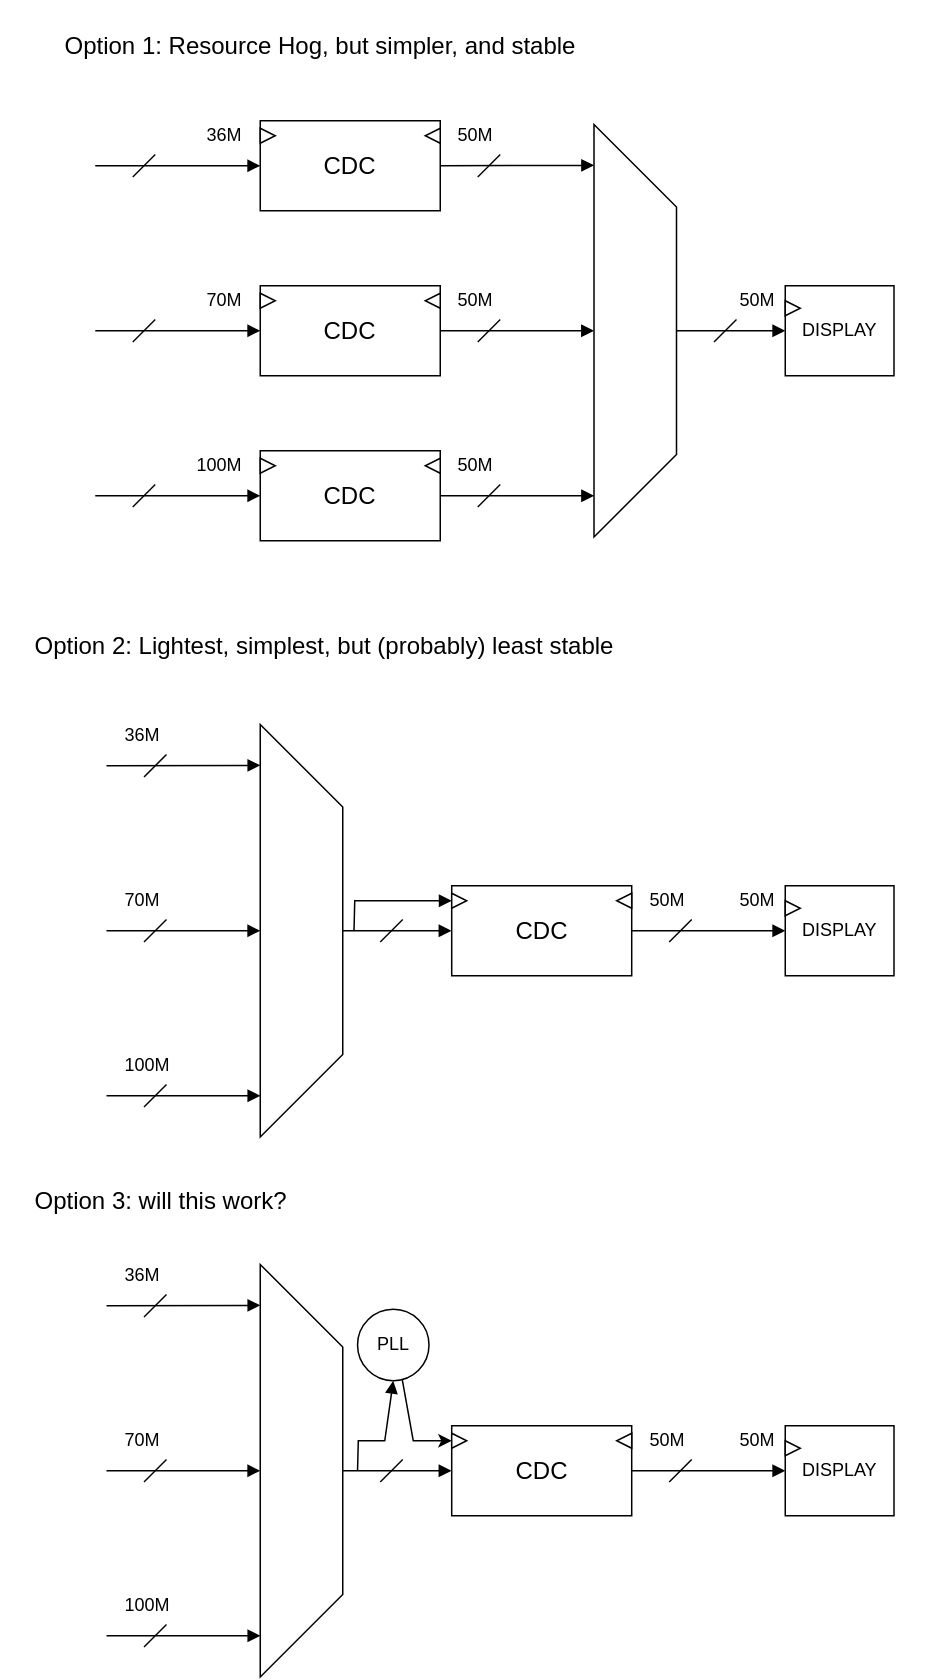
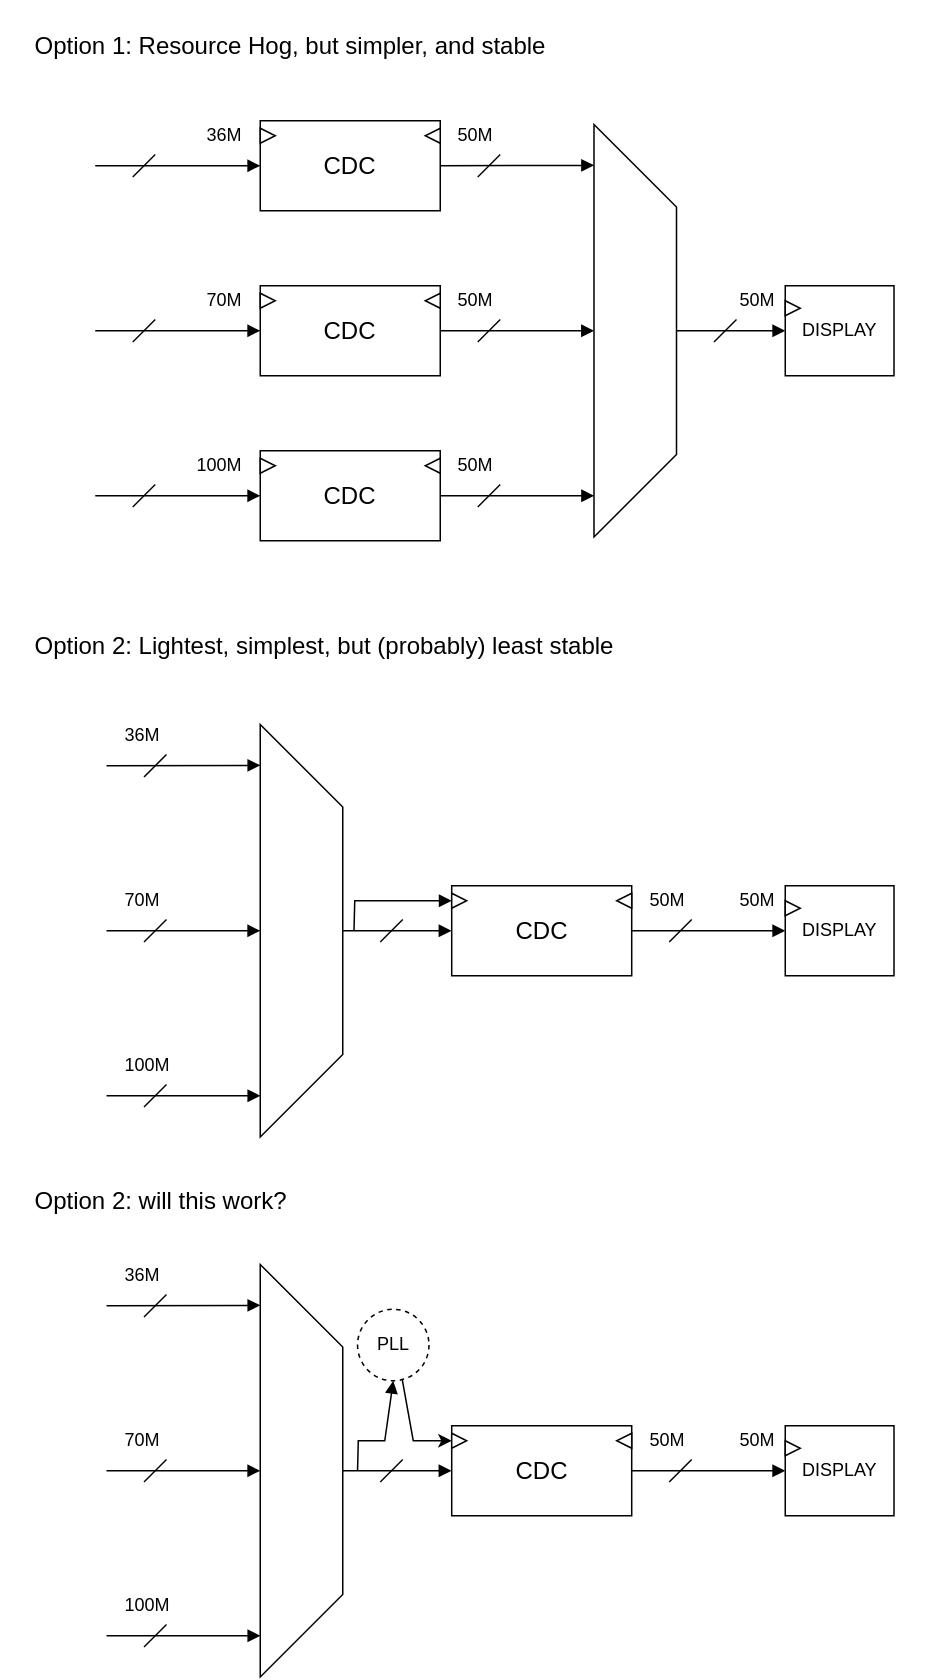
node "Option 1: Resource Hog, but simpler, and stable": moved (444, 46) -> (414, 46)
node "Option 3: will this work?": label "Option 3: will this work?" -> "Option 2: will this work?"
node "PLL": style solid -> dashed
